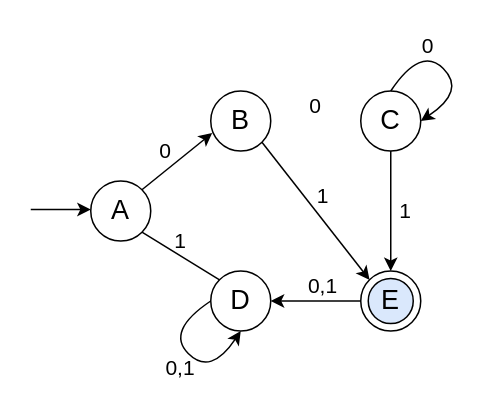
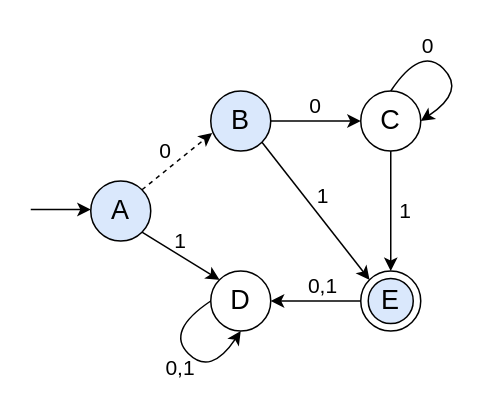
node "B": fillcolor #ffffff -> #dae8fc
edge "B" -> "C": added
edge "A" -> "B": style solid -> dashed
node "A": fillcolor #ffffff -> #dae8fc
edge "A" -- "D": arrowhead none -> classic
